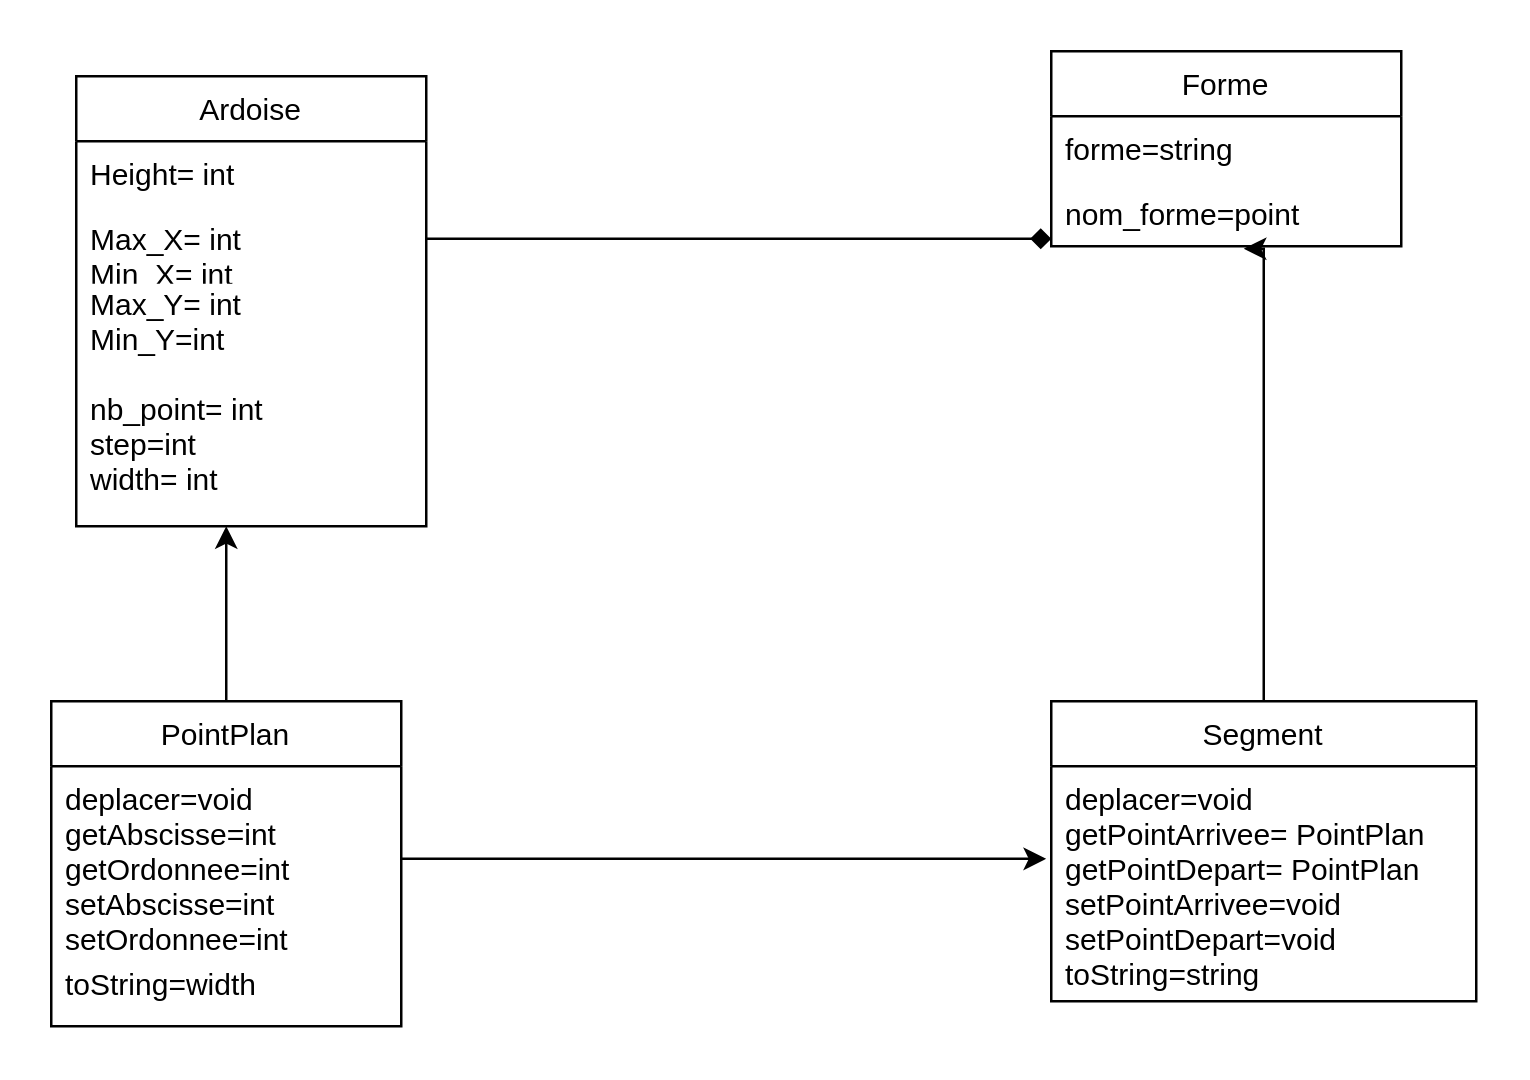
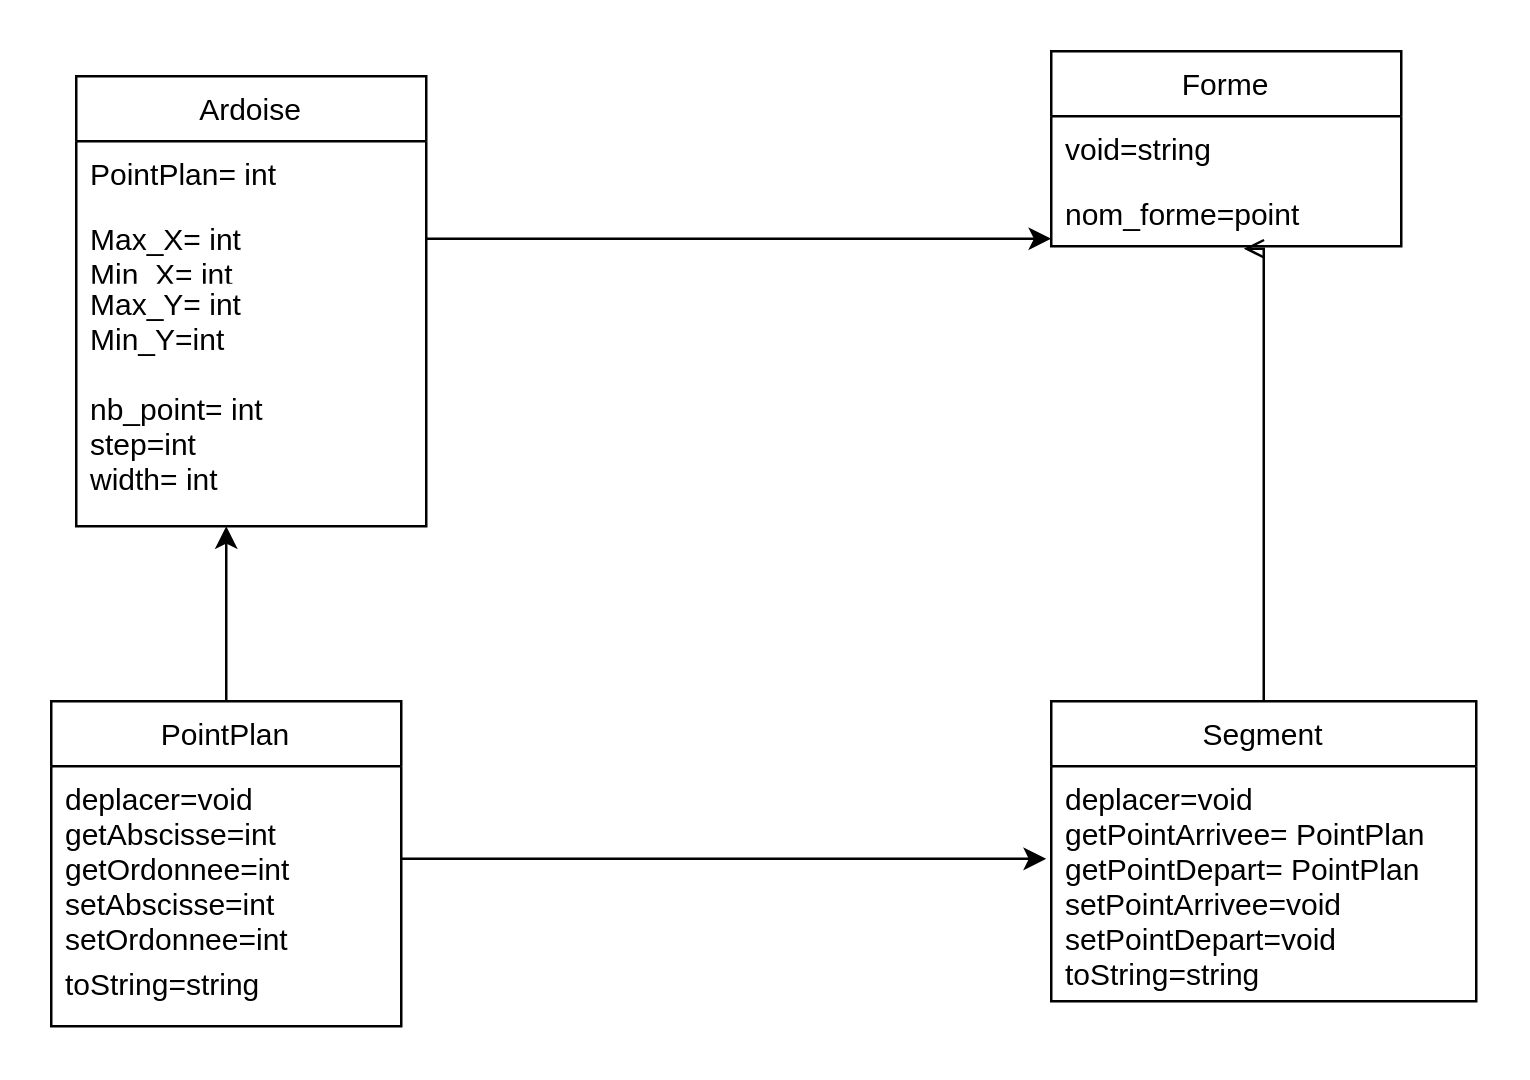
node "forme=string": label "forme=string" -> "void=string"
node "Height= int": label "Height= int" -> "PointPlan= int"
edge "Max_X= int Min_X= int" -> "nom_forme=point": arrowhead diamond -> classic
edge "Segment" -> "nom_forme=point": arrowhead classic -> open
node "toString=width": label "toString=width" -> "toString=string"
